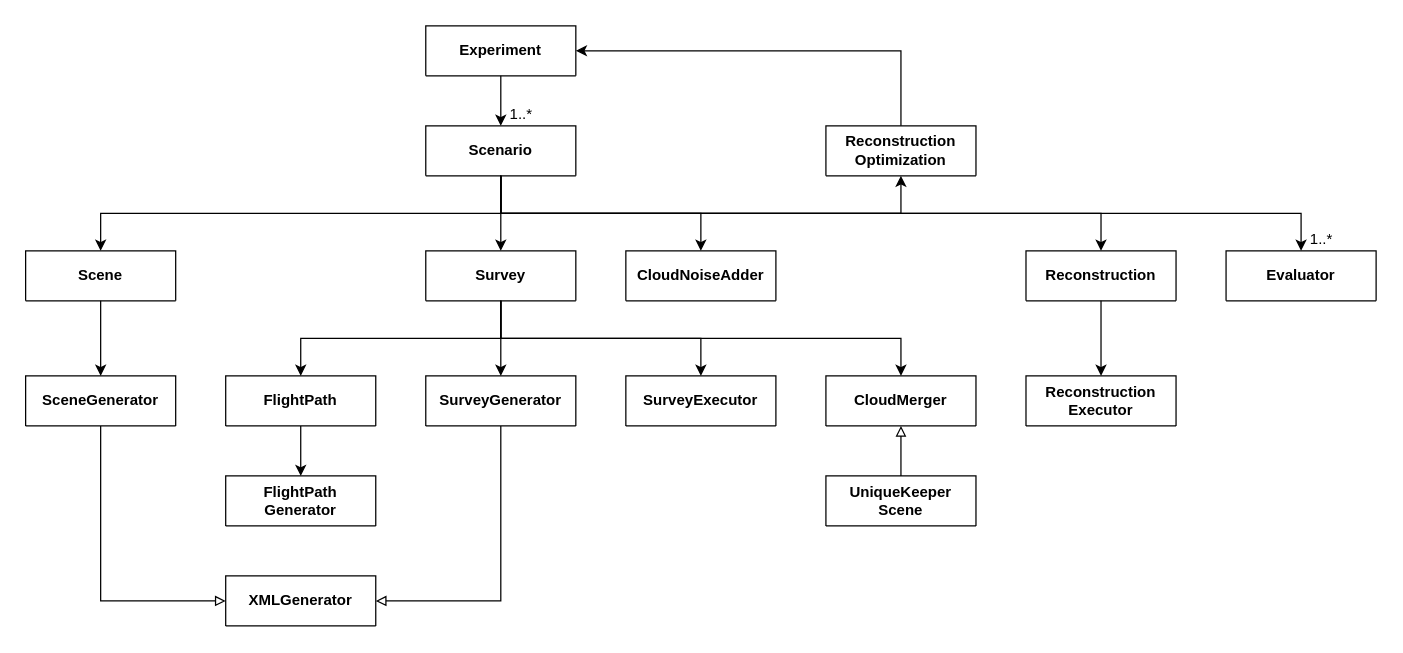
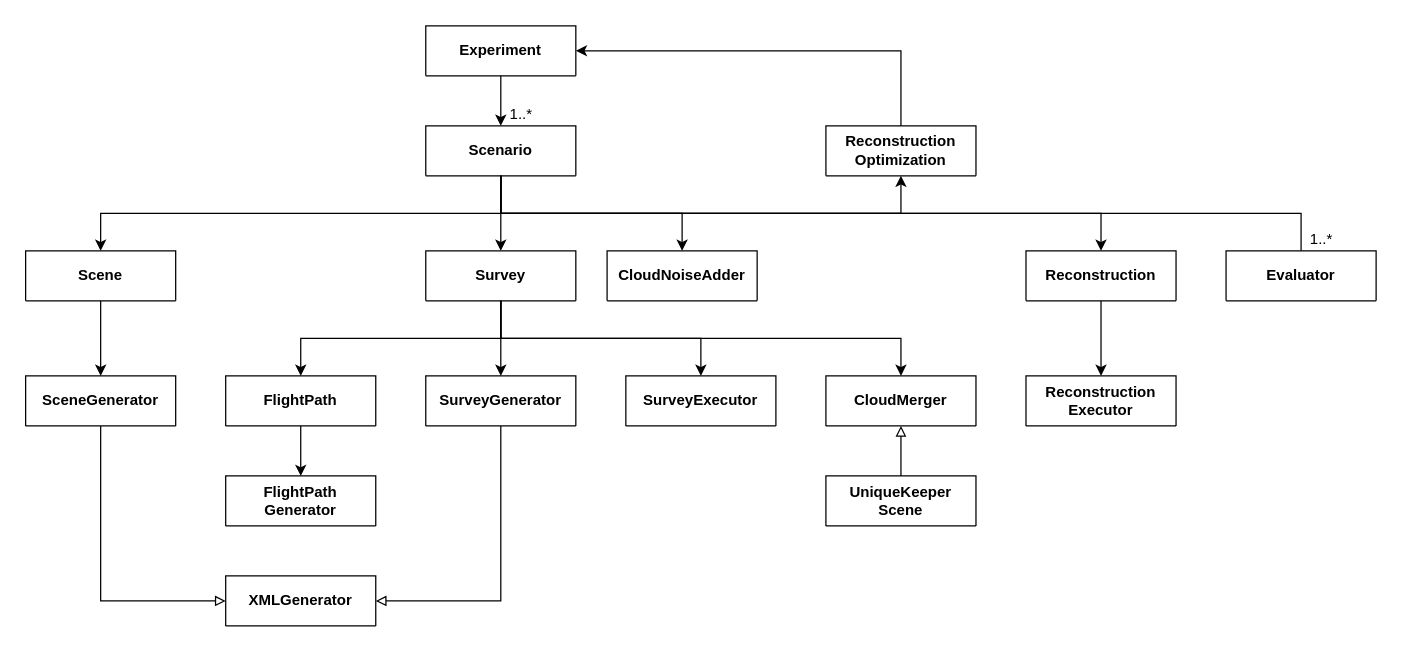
edge "Scenario" -> "Evaluator": arrowhead classic -> none
node "CloudNoiseAdder": moved (701, 276) -> (682, 276)
